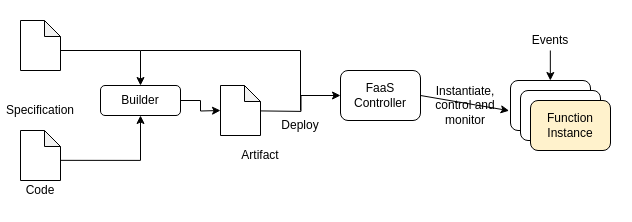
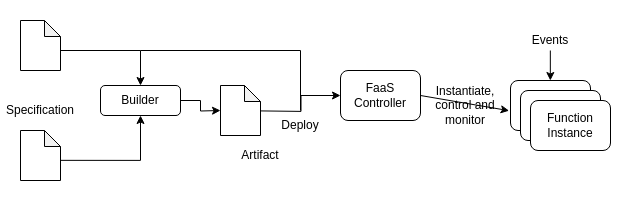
node "Function Instance": fillcolor #fff2cc -> #ffffff
node "Code": removed
